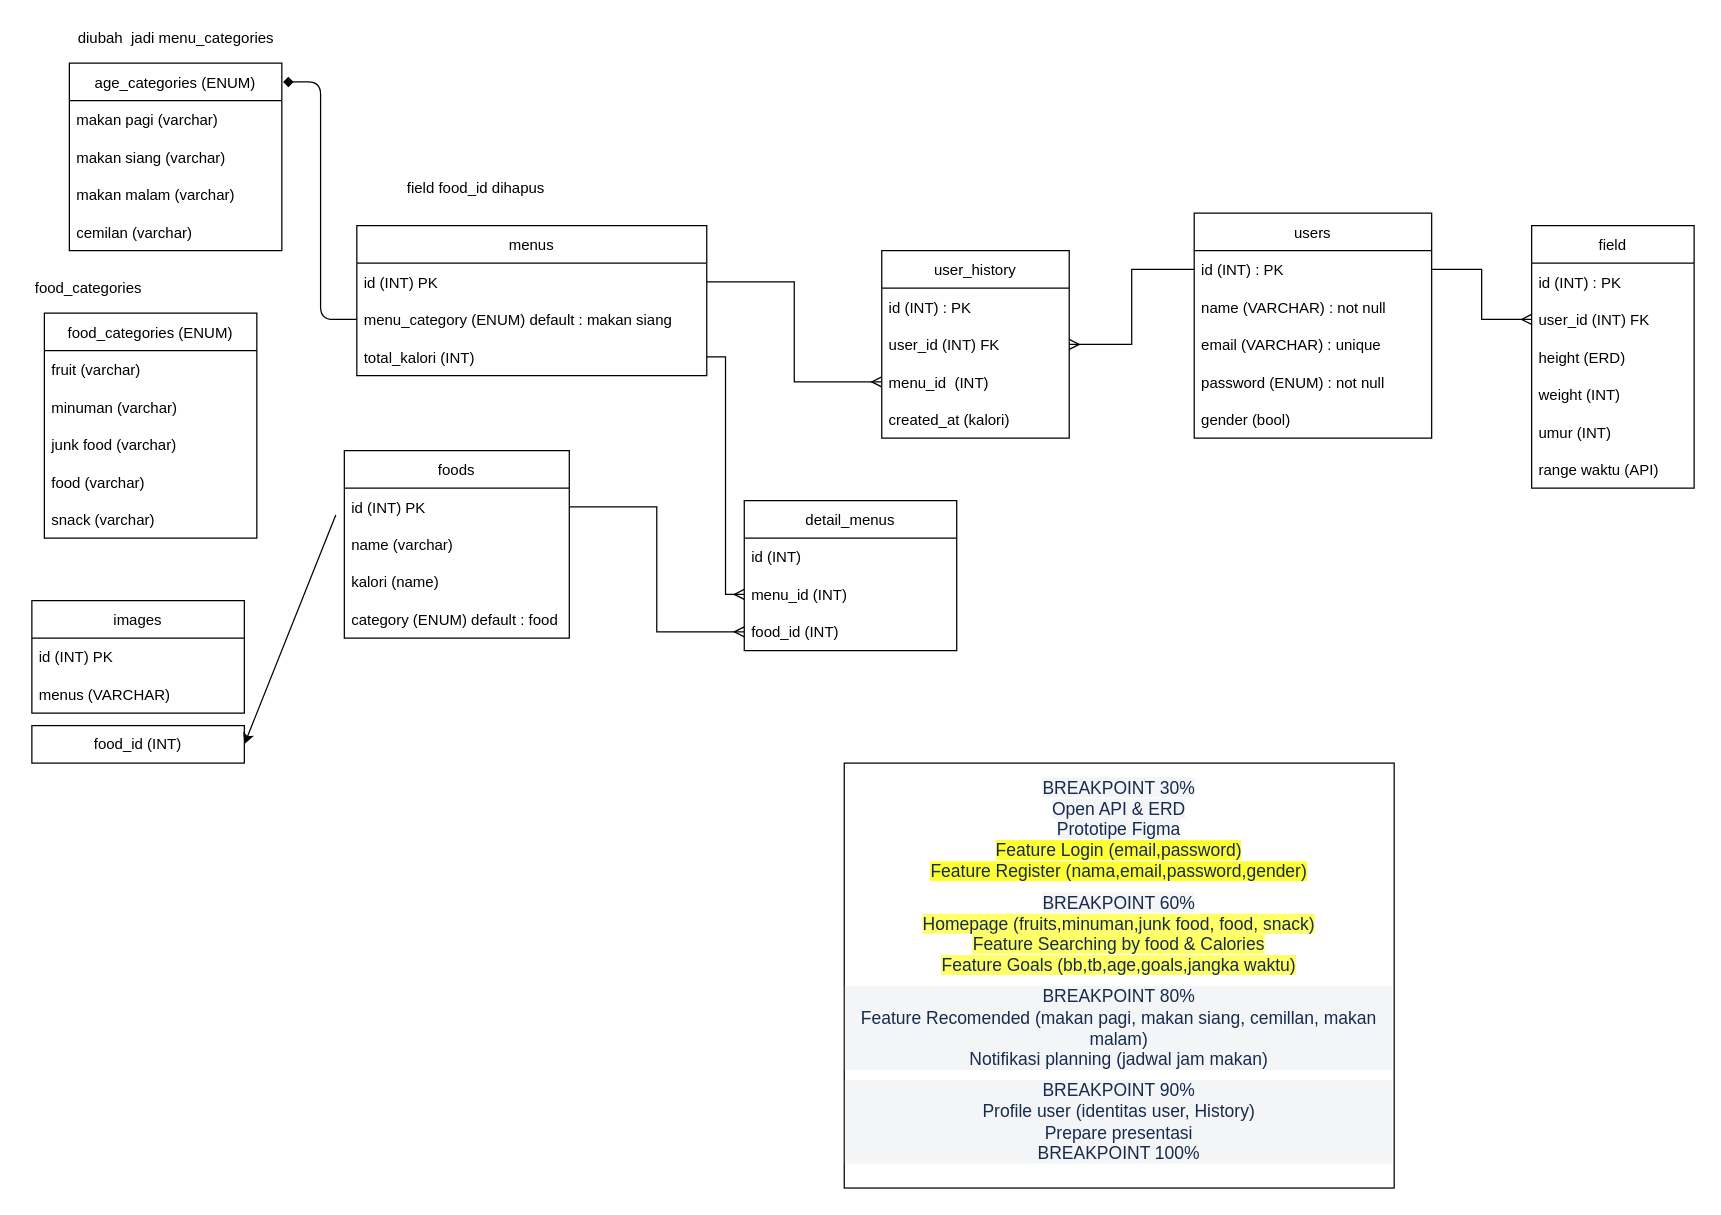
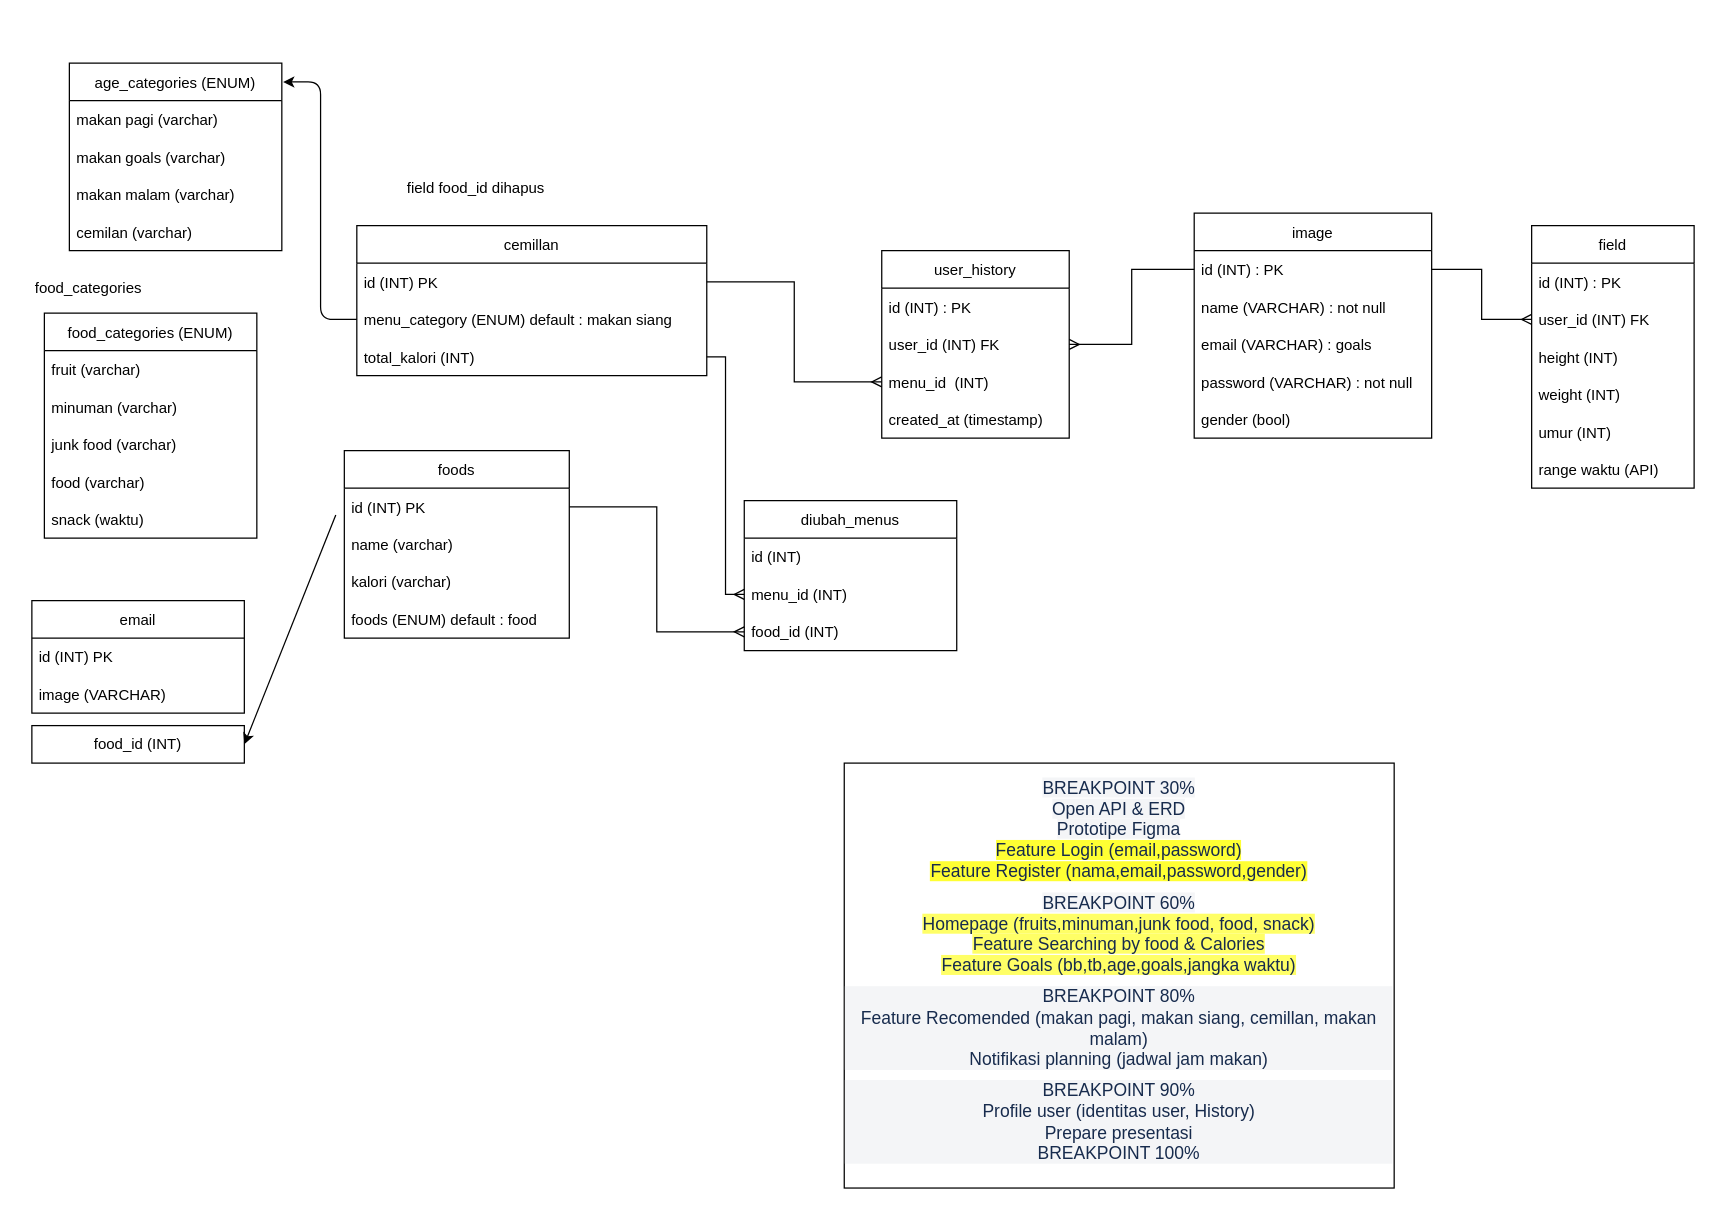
node "diubah jadi menu_categories": removed
edge "menu_category (ENUM) default : makan siang" -> "age_categories (ENUM)": arrowhead diamond -> classic
node "makan siang (varchar)": label "makan siang (varchar)" -> "makan goals (varchar)"
node "users": label "users" -> "image"
node "menus": label "menus" -> "cemillan"
node "email (VARCHAR) : unique": label "email (VARCHAR) : unique" -> "email (VARCHAR) : goals"
node "height (ERD)": label "height (ERD)" -> "height (INT)"
node "password (ENUM) : not null": label "password (ENUM) : not null" -> "password (VARCHAR) : not null"
node "created_at (kalori)": label "created_at (kalori)" -> "created_at (timestamp)"
node "snack (varchar)": label "snack (varchar)" -> "snack (waktu)"
node "detail_menus": label "detail_menus" -> "diubah_menus"
node "kalori (name)": label "kalori (name)" -> "kalori (varchar)"
node "images": label "images" -> "email"
node "category (ENUM) default : food": label "category (ENUM) default : food" -> "foods (ENUM) default : food"
node "menus (VARCHAR)": label "menus (VARCHAR)" -> "image (VARCHAR)"
